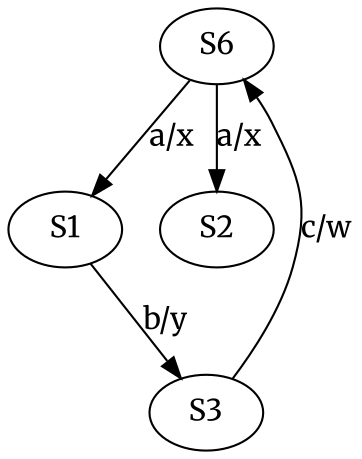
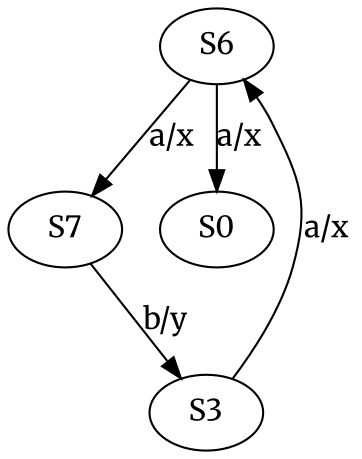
node "S1": label "S1" -> "S7"
node "S2": label "S2" -> "S0"
edge "S3" -> "S6": label "c/w" -> "a/x"
